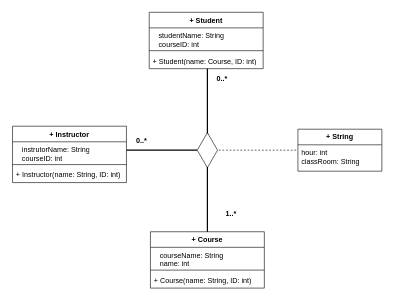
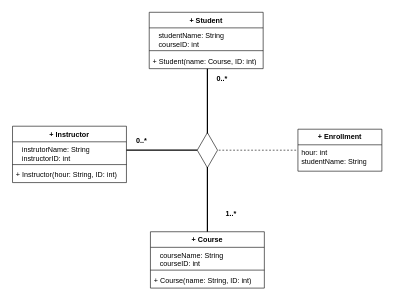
node "+ String": label "+ String" -> "+ Enrollment"
node "instrutorName: String courseID: int": label "instrutorName: String courseID: int" -> "instrutorName: String instructorID: int"
node "hour: int classRoom: String": label "hour: int classRoom: String" -> "hour: int studentName: String"
node "+ Instructor(name: String, ID: int)": label "+ Instructor(name: String, ID: int)" -> "+ Instructor(hour: String, ID: int)"
node "courseName: String name: int": label "courseName: String name: int" -> "courseName: String courseID: int"
